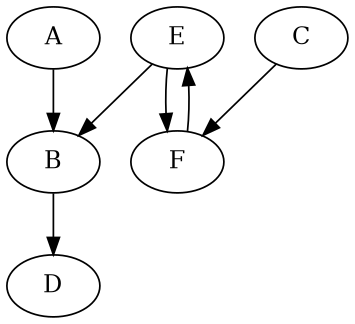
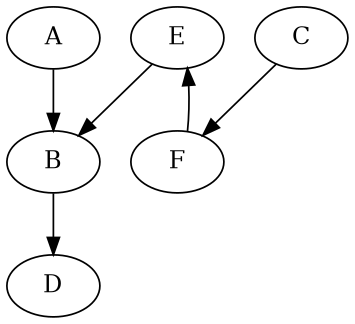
edge "E" -> "F": removed
